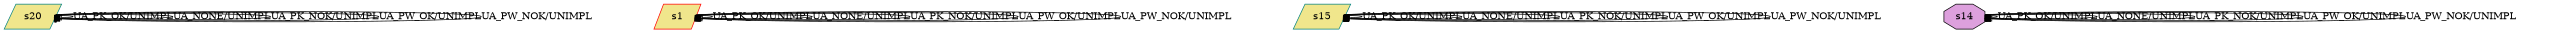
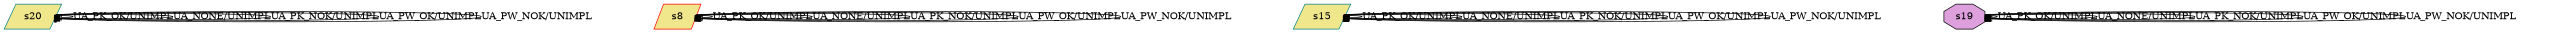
node "s1": label "s1" -> "s8"
node "s14": label "s14" -> "s19"
